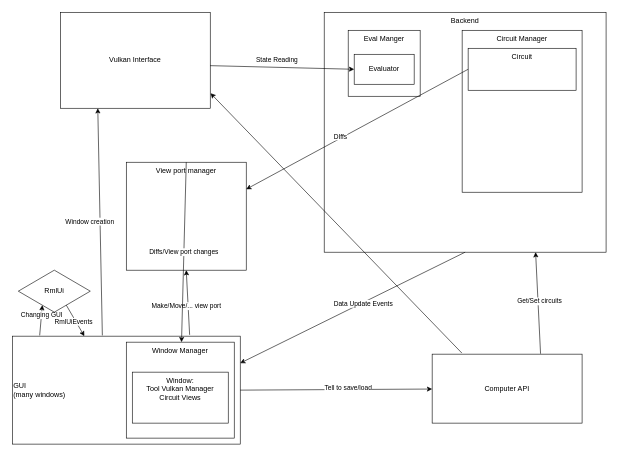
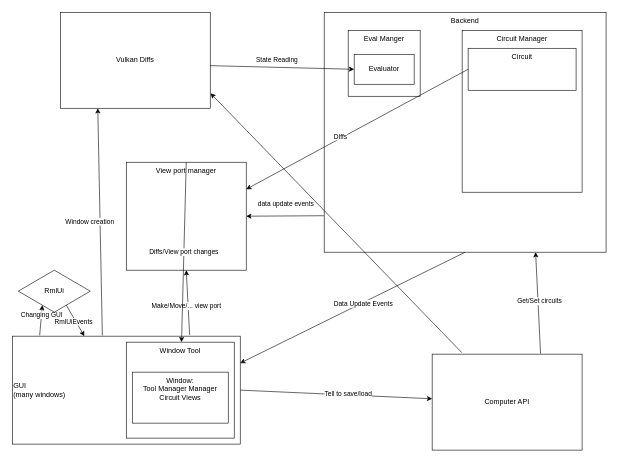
node "Vulkan Interface": label "Vulkan Interface" -> "Vulkan Diffs"
edge "Backend" -> "View port manager": added, label "data update events"
node "Window Manager": label "Window Manager" -> "Window Tool"
node "Window: Tool Vulkan Manager Circuit Views": label "Window: Tool Vulkan Manager Circuit Views" -> "Window: Tool Manager Manager Circuit Views"
node "Computer API": size 150x69 -> 150x96
